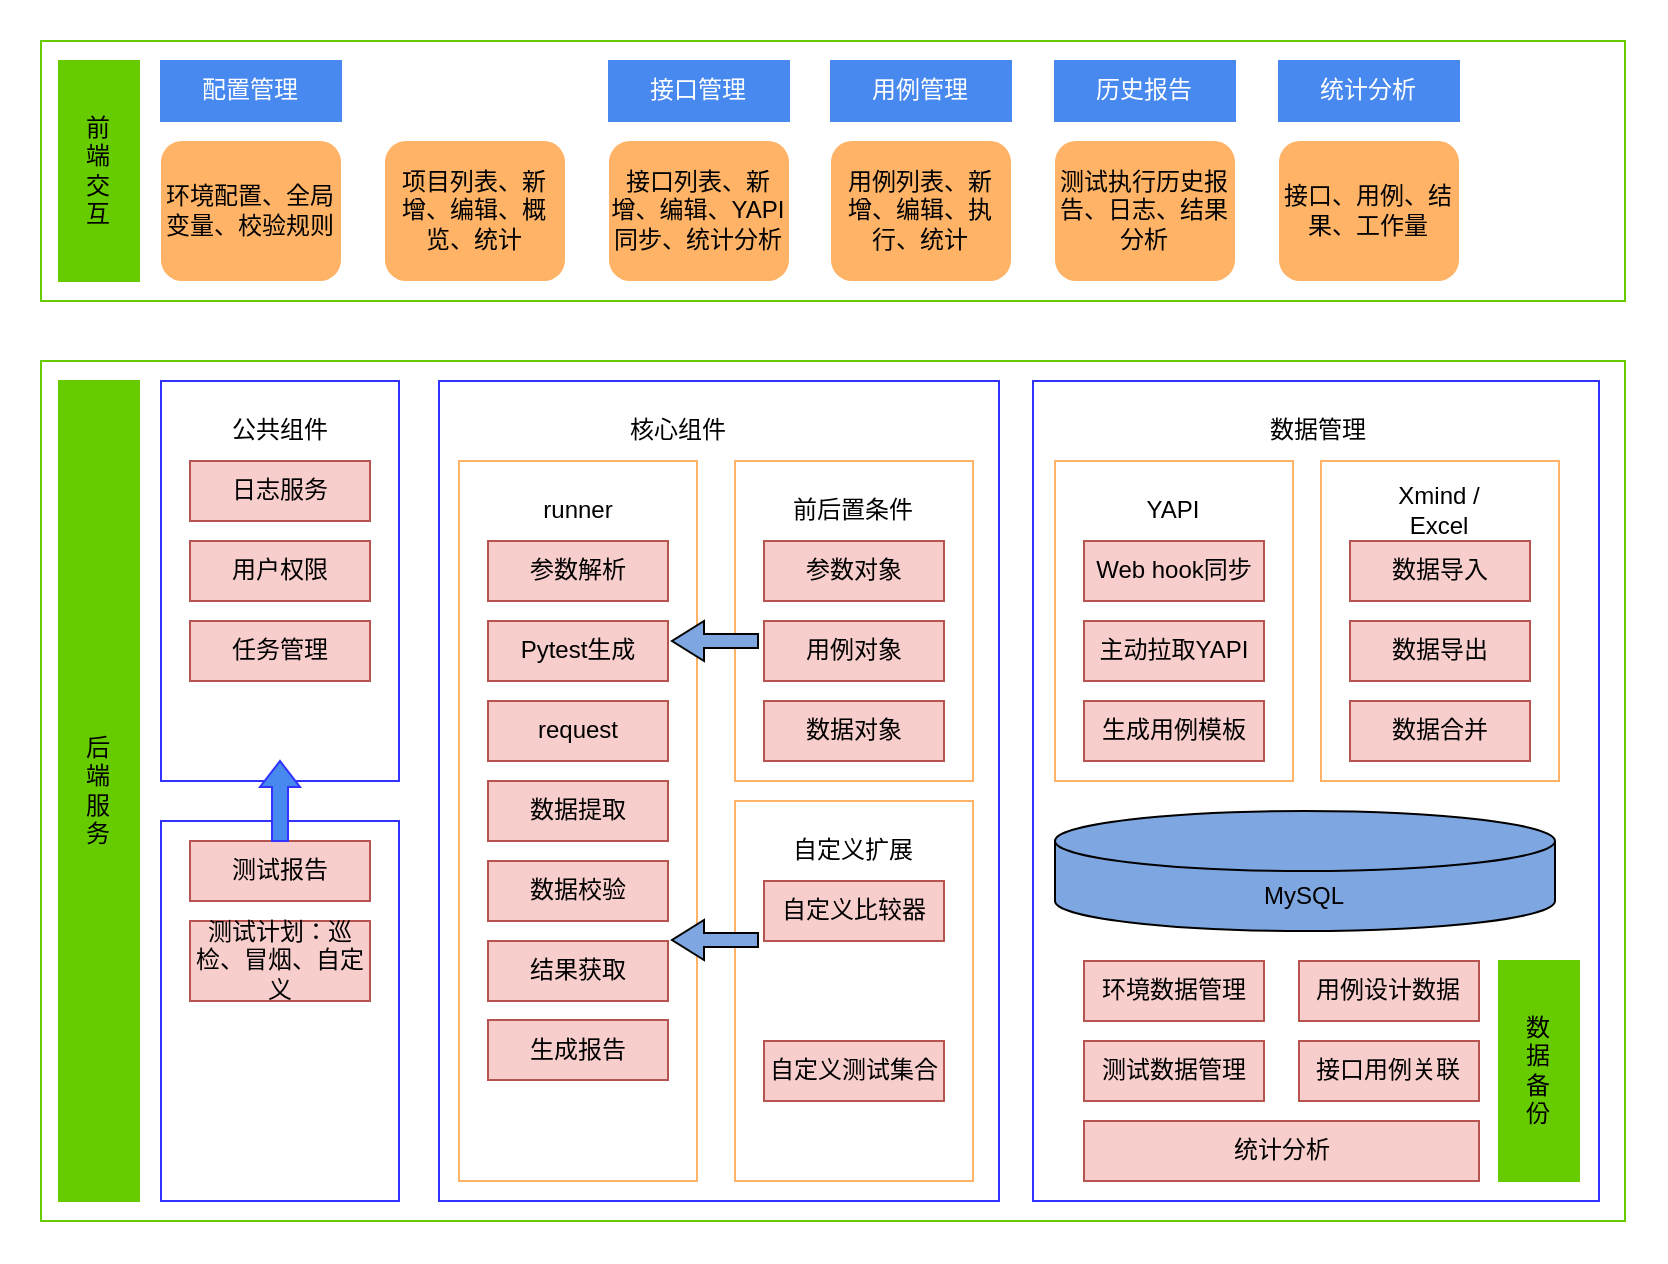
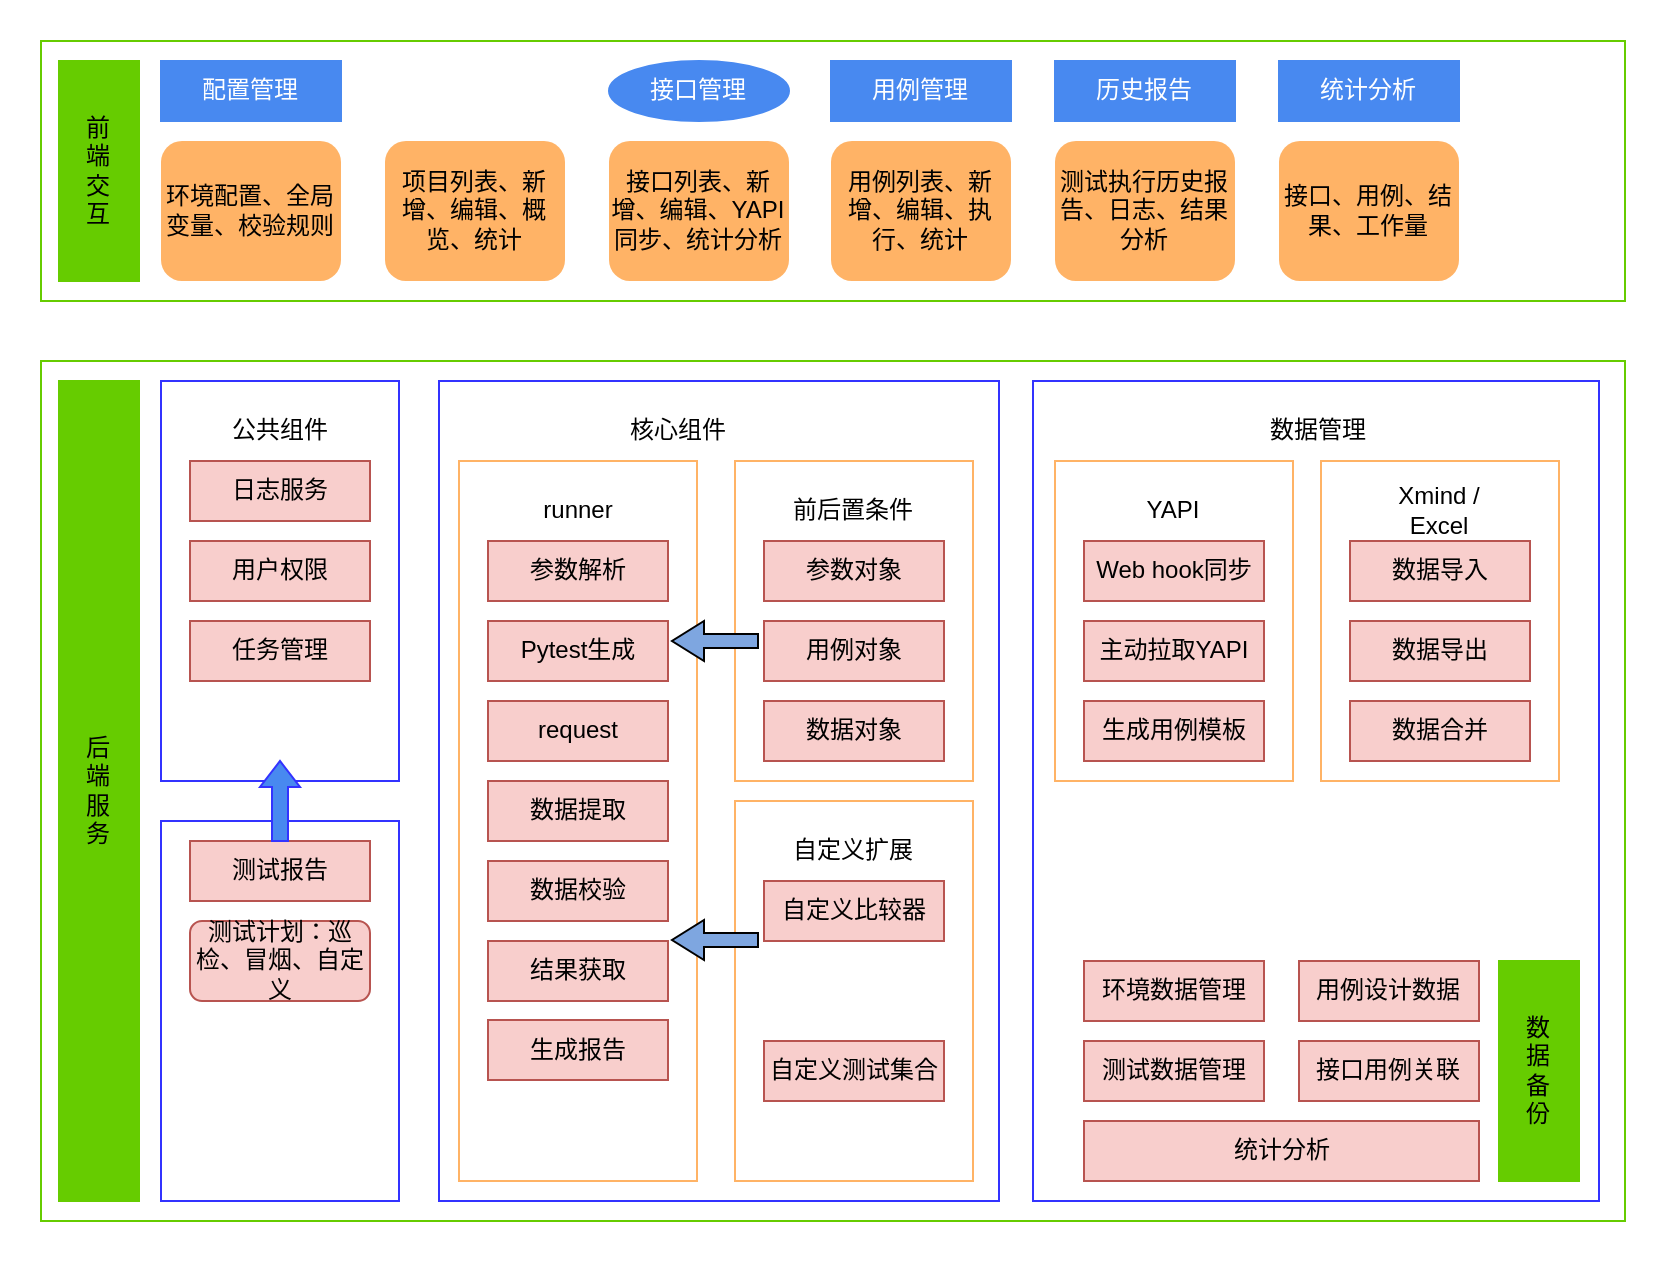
node "接口管理": shape rectangle -> ellipse
node "MySQL": removed
node "测试计划：巡检、冒烟、自定义": shape rectangle -> rounded rectangle
